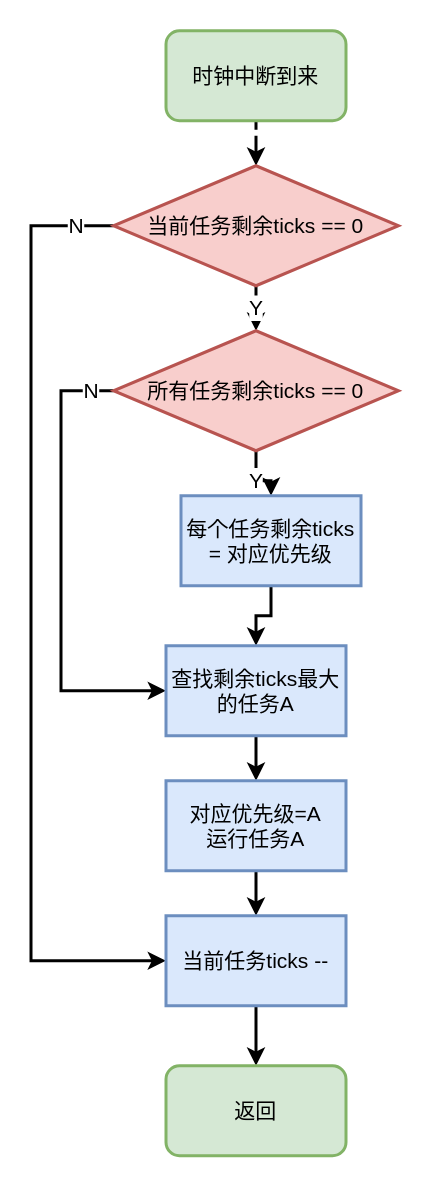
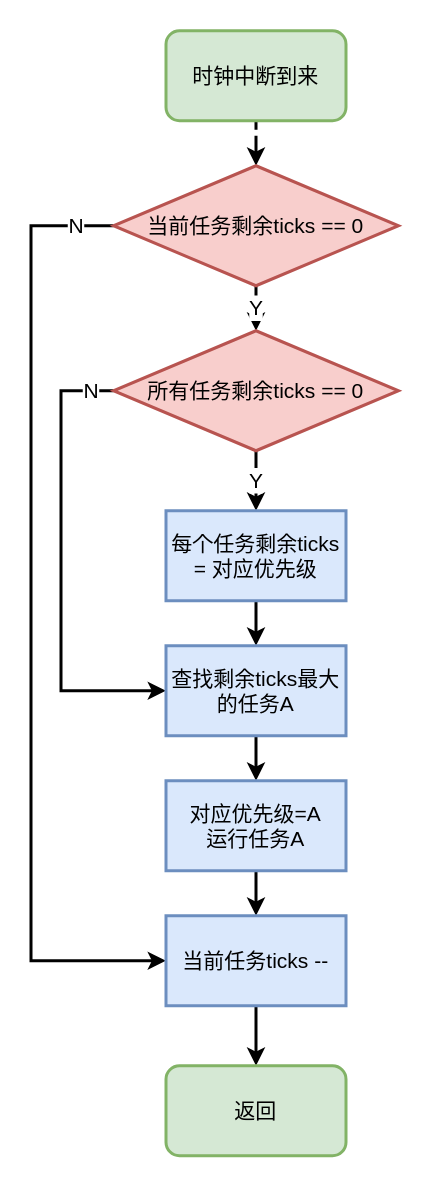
node "每个任务剩余ticks = 对应优先级": moved (271, 541) -> (256, 556)
